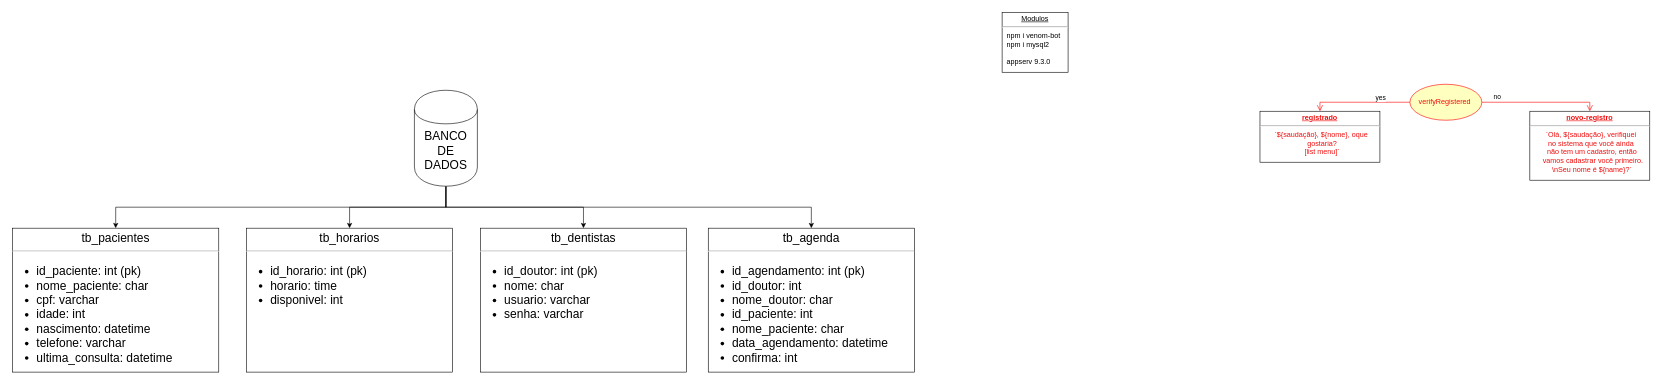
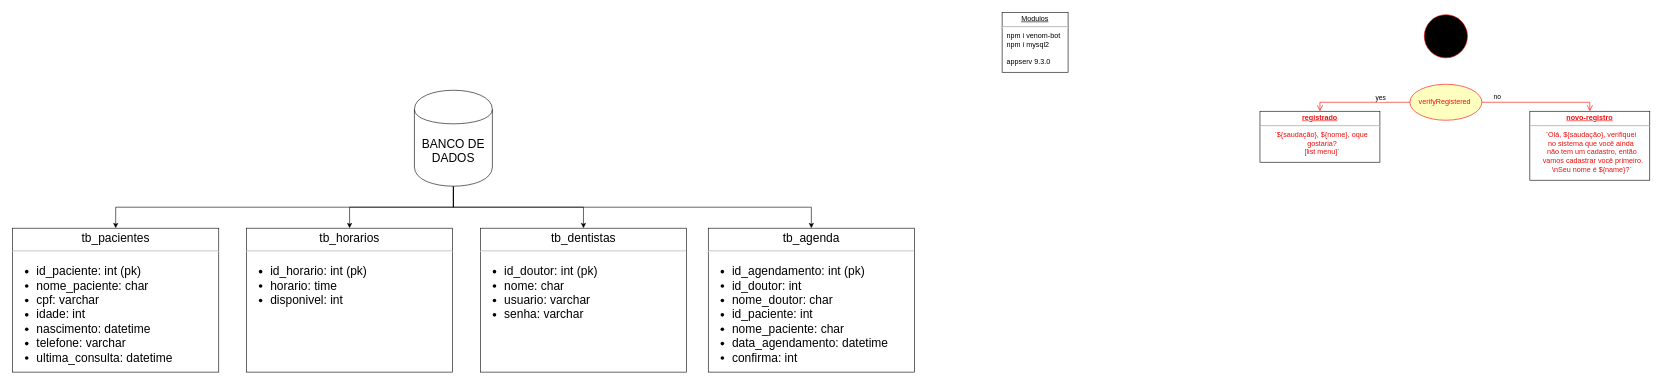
node "onMessage": added
node "BANCO DE DADOS": size 63x96 -> 78x96
